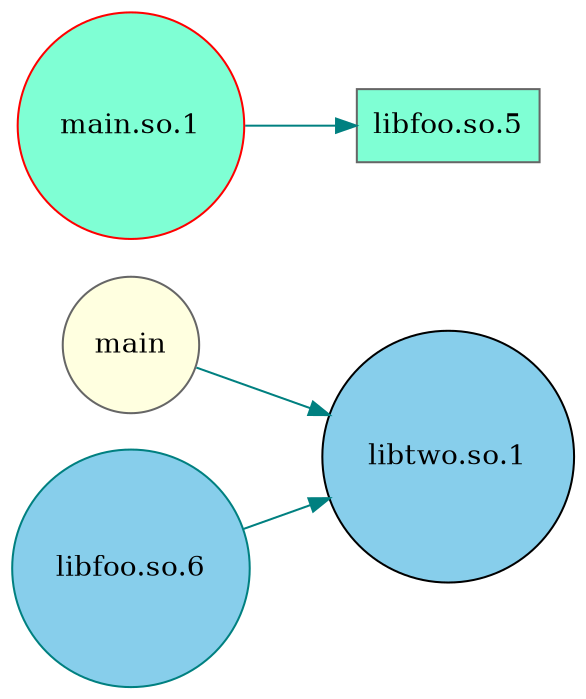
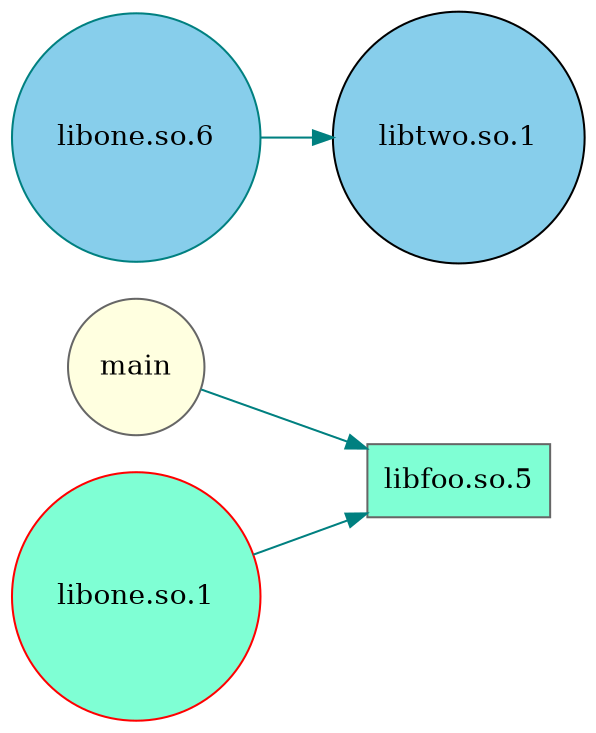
node "main.so.1": label "main.so.1" -> "libone.so.1"
edge "main" -> "libtwo.so.1": now "main" -> "libfoo.so.5"
node "libfoo.so.6": label "libfoo.so.6" -> "libone.so.6"
